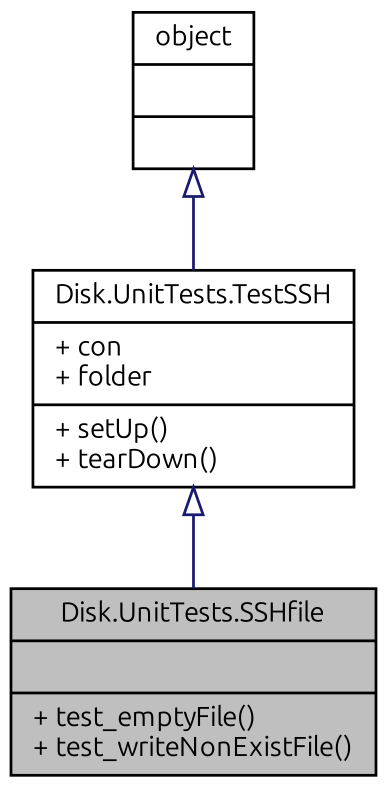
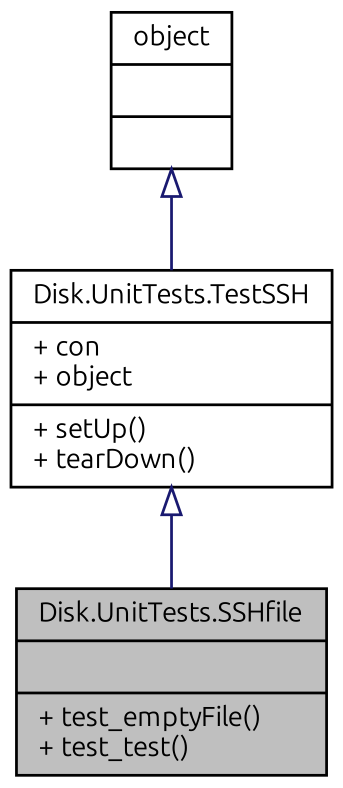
node "Disk.UnitTests.TestSSH": text "+ folder" -> "+ object"
node "Disk.UnitTests.SSHfile": text "+ test_writeNonExistFile()" -> "+ test_test()"
